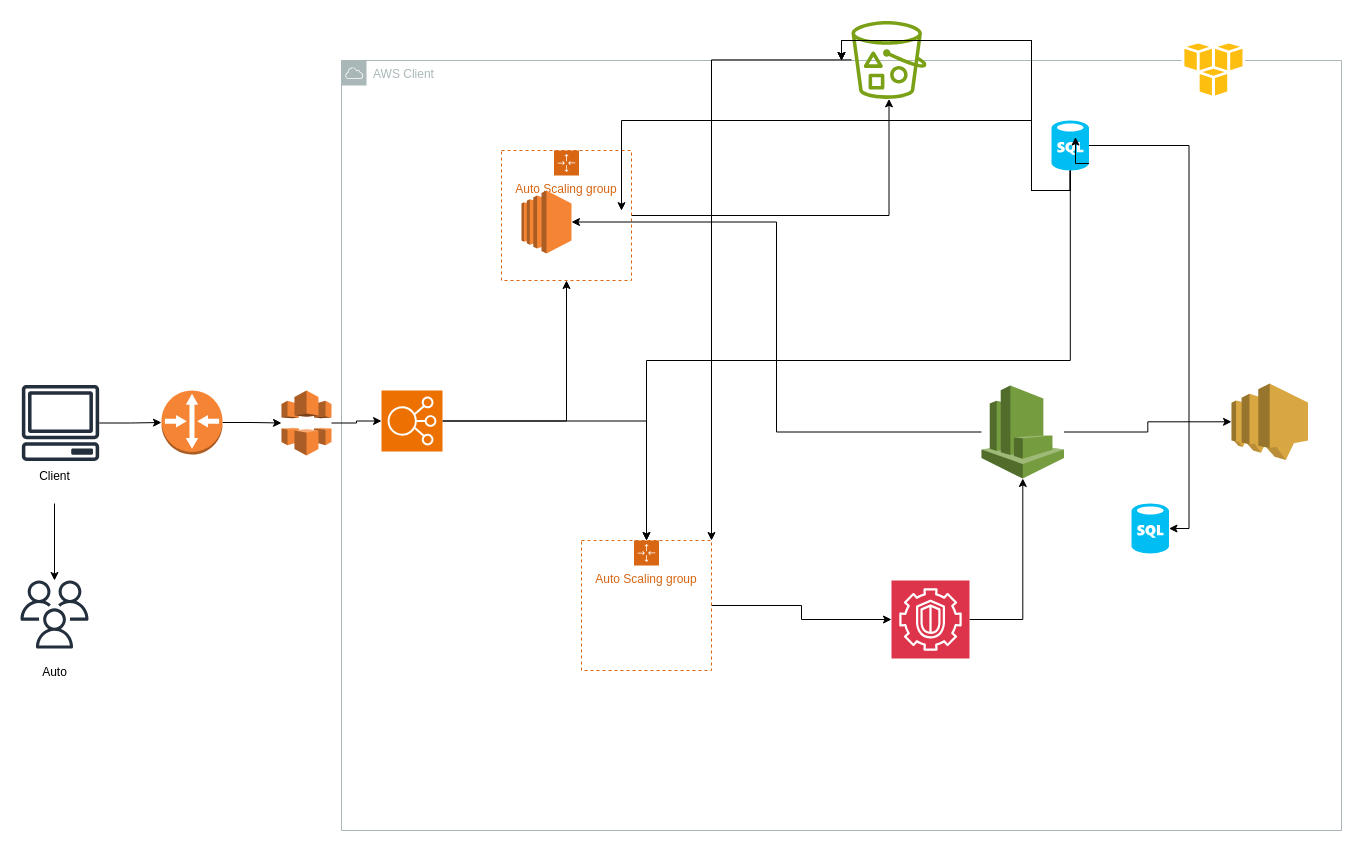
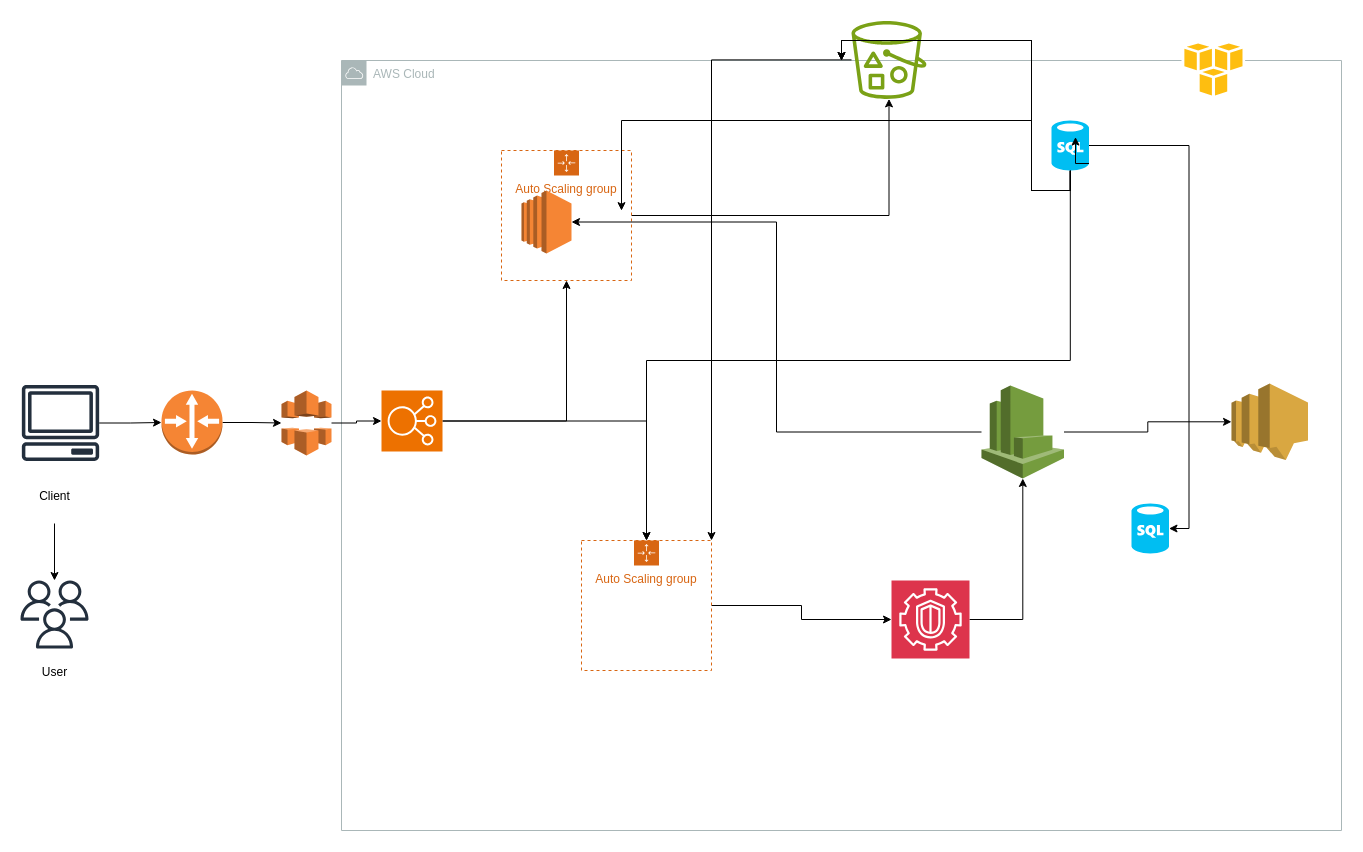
node "AWS Client": label "AWS Client" -> "AWS Cloud"
node "Client": moved (55, 484) -> (55, 504)
node "Auto": label "Auto" -> "User"
